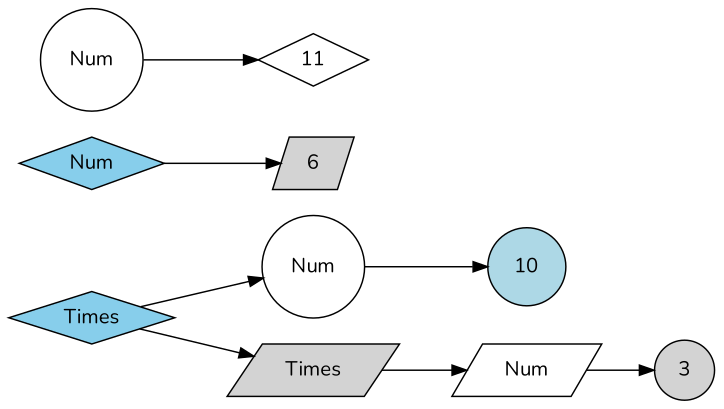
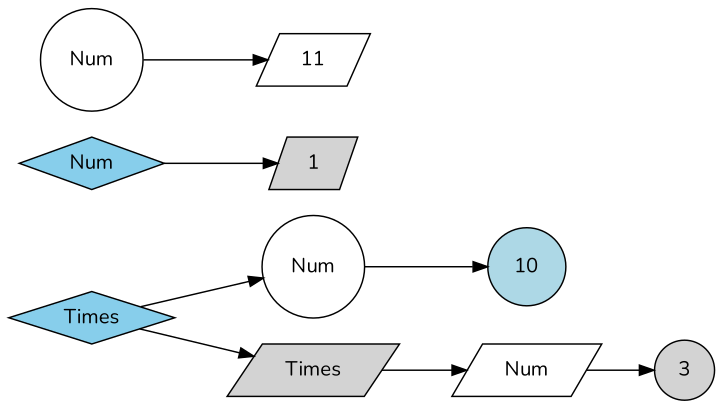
node "11": shape diamond -> parallelogram
node "6": label "6" -> "1"
